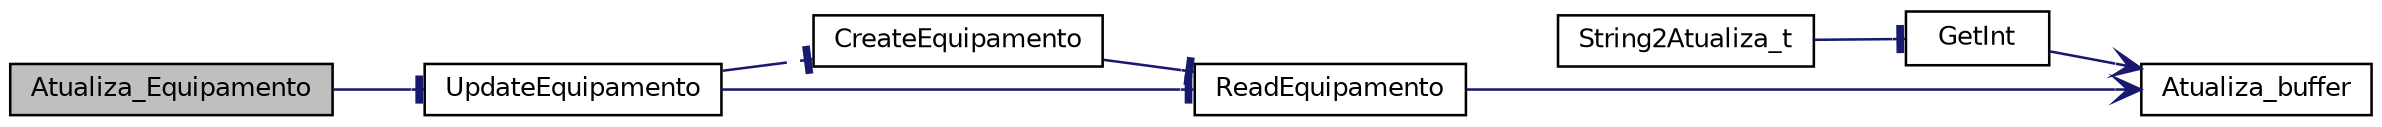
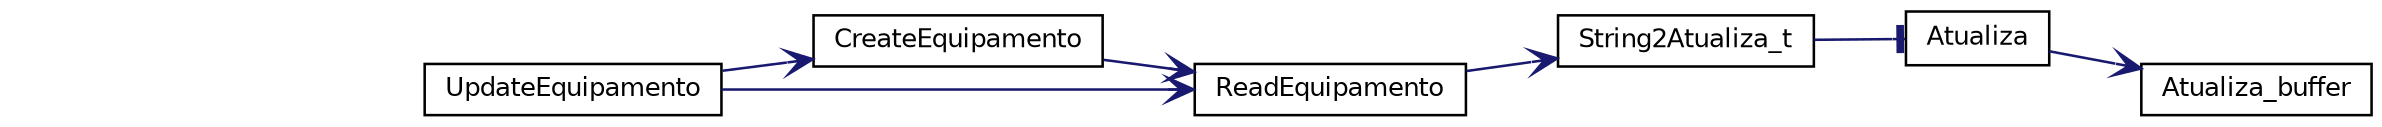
node "GetInt": label "GetInt" -> "Atualiza"
edge "CreateEquipamento" -> "ReadEquipamento": arrowhead tee -> vee
edge "UpdateEquipamento" -> "CreateEquipamento": arrowhead tee -> vee
node "Atualiza_Equipamento": removed
edge "UpdateEquipamento" -> "ReadEquipamento": arrowhead tee -> vee
edge "ReadEquipamento" -> "Atualiza_buffer": now "ReadEquipamento" -> "String2Atualiza_t"
